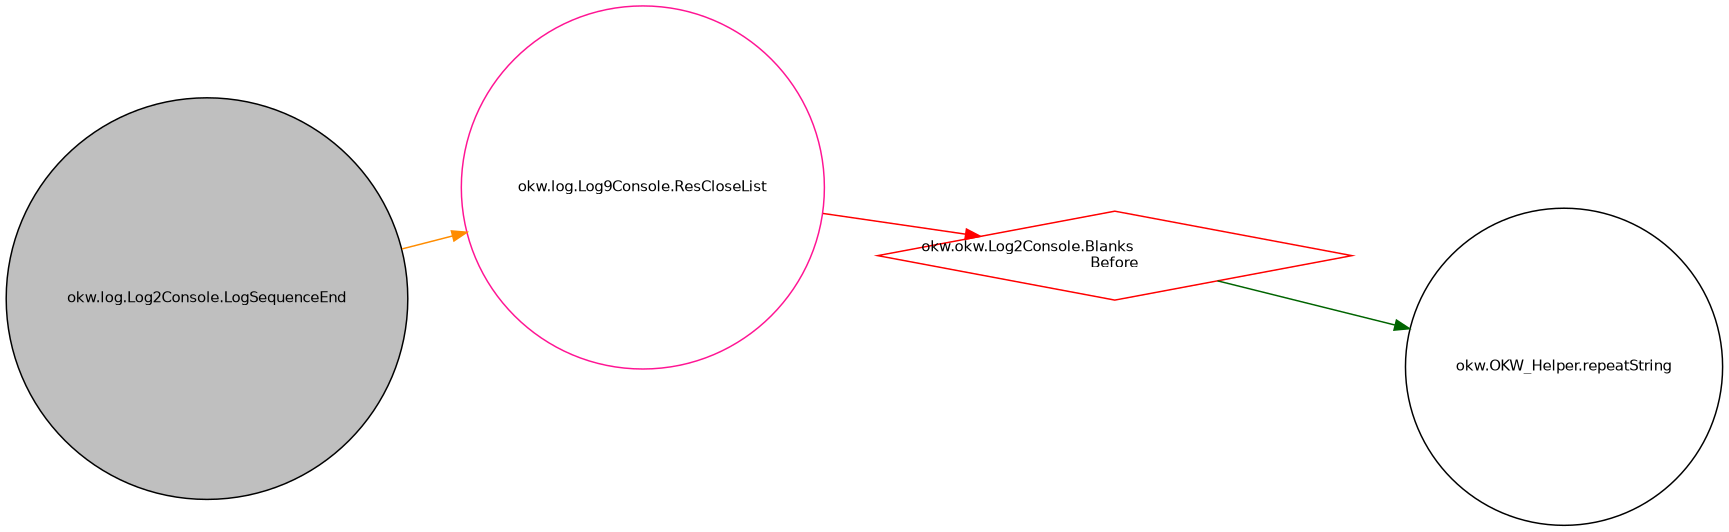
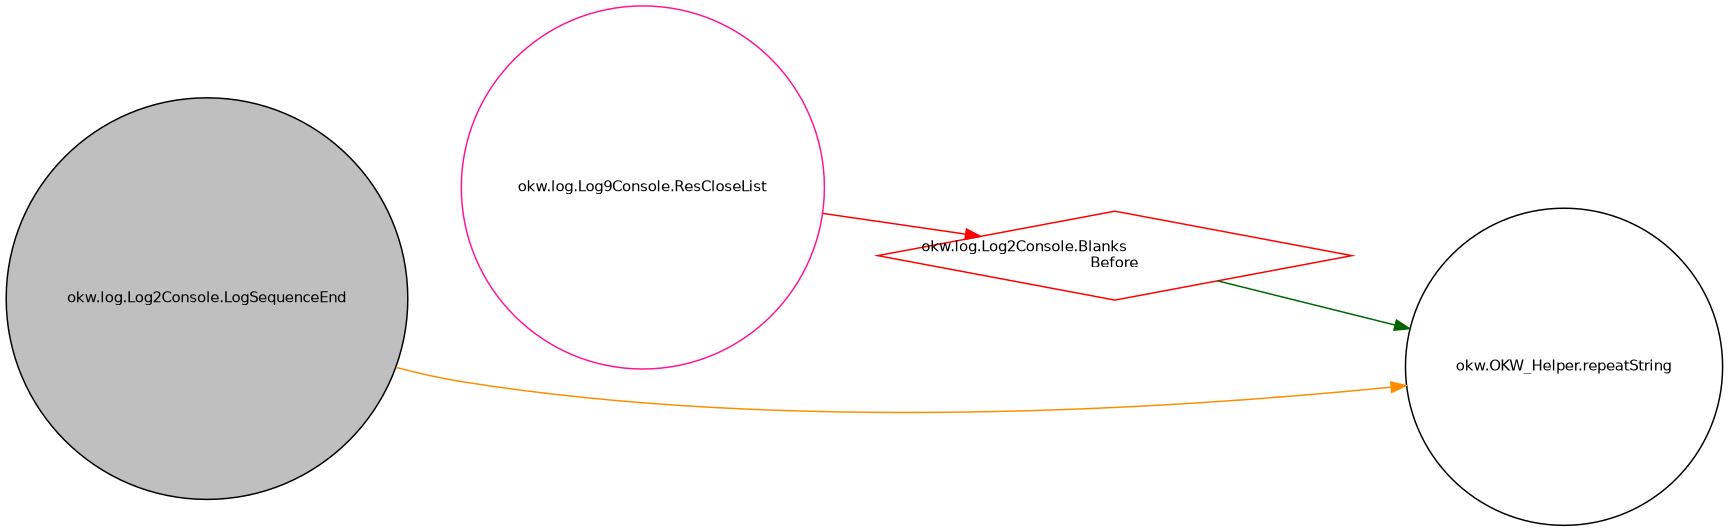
edge "okw.log.Log2Console.LogSequenceEnd" -> "okw.log.Log9Console.ResCloseList": now "okw.log.Log2Console.LogSequenceEnd" -> "okw.OKW_Helper.repeatString"
node "okw.okw.Log2Console.Blanks Before": label "okw.okw.Log2Console.Blanks Before" -> "okw.log.Log2Console.Blanks Before"
